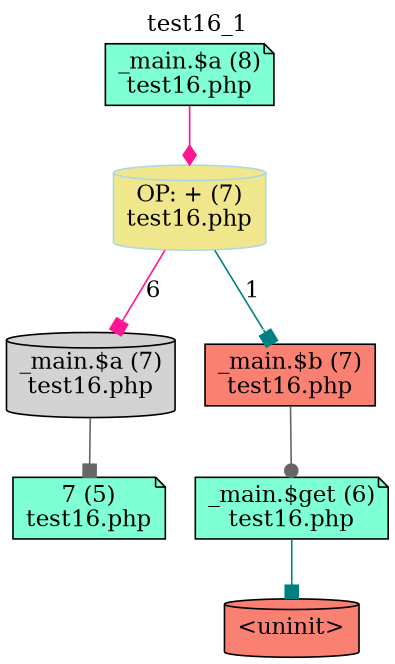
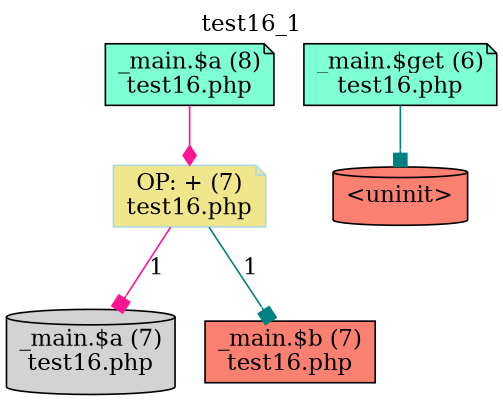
node "OP: + (7) test16.php": shape cylinder -> note
edge "OP: + (7) test16.php" -> "_main.$a (7) test16.php": label "6" -> "1"
edge "_main.$b (7) test16.php" -> "_main.$get (6) test16.php": removed
node "7 (5) test16.php": removed
